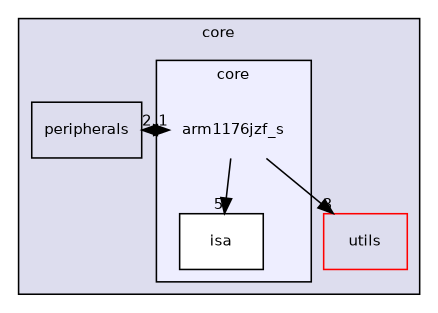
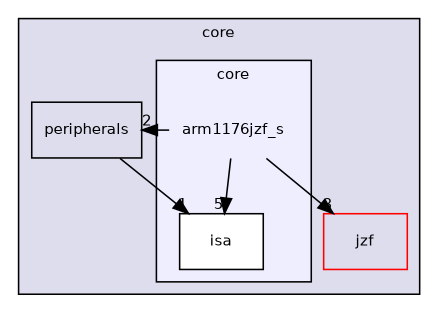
edge "peripherals" -> "arm1176jzf_s": now "peripherals" -> "isa"
node "utils": label "utils" -> "jzf"
